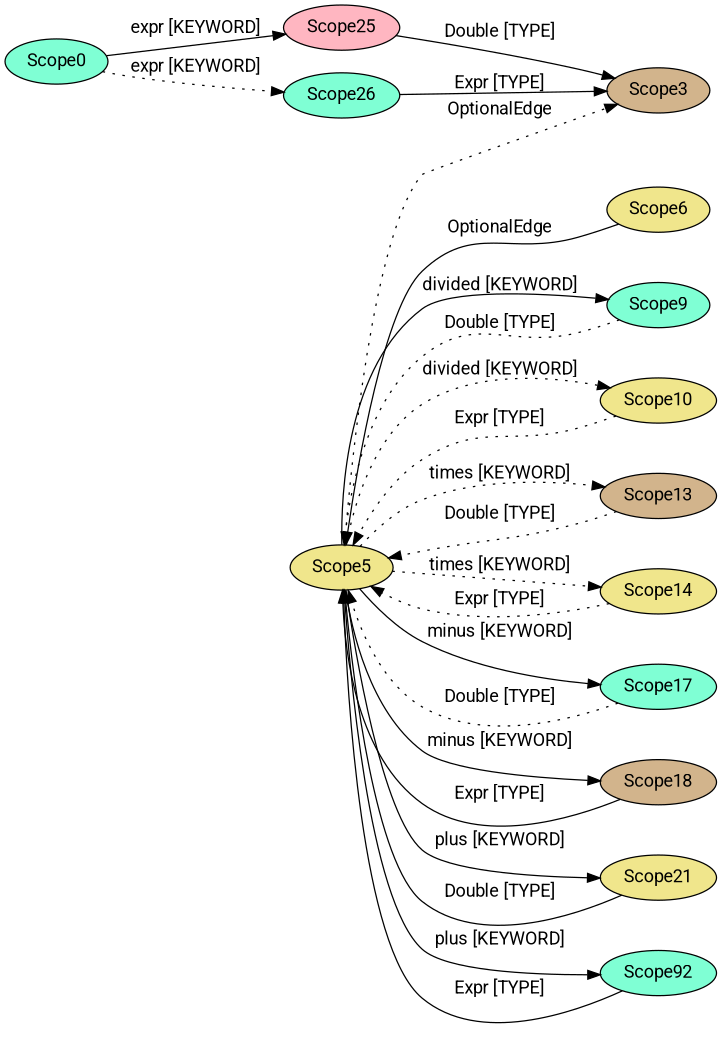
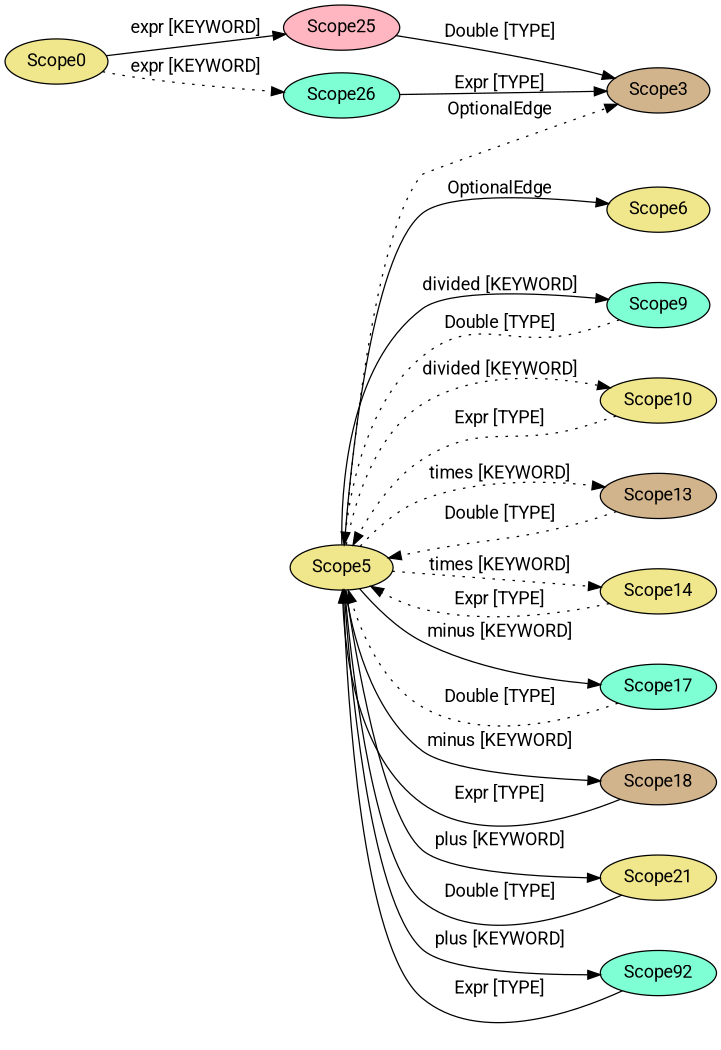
node "Scope0": fillcolor aquamarine -> khaki
edge "Scope6" -> "Scope5": reversed
